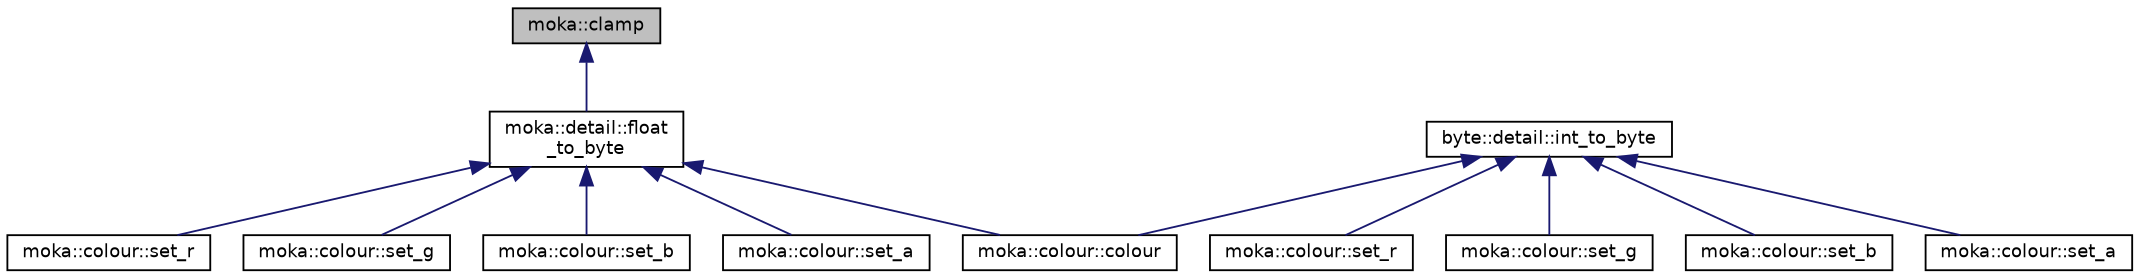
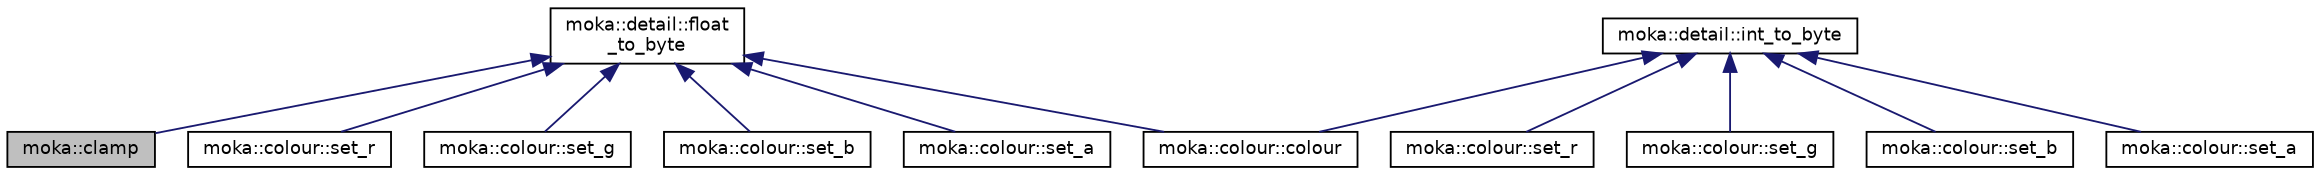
edge "moka::detail::float _to_byte" -> "moka::clamp": reversed
node "byte::detail::int_to_byte": label "byte::detail::int_to_byte" -> "moka::detail::int_to_byte"
